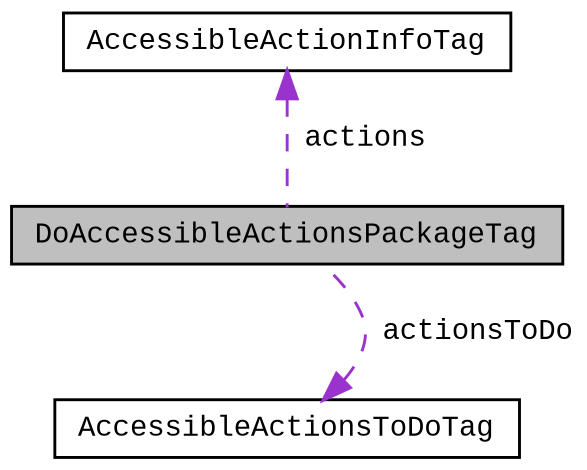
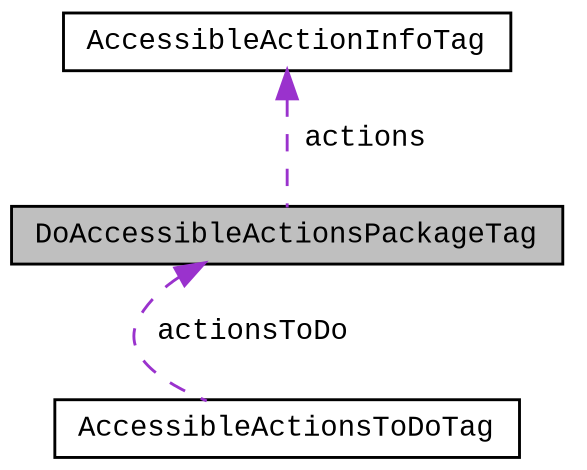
edge "DoAccessibleActionsPackageTag" -> "AccessibleActionsToDoTag": reversed
